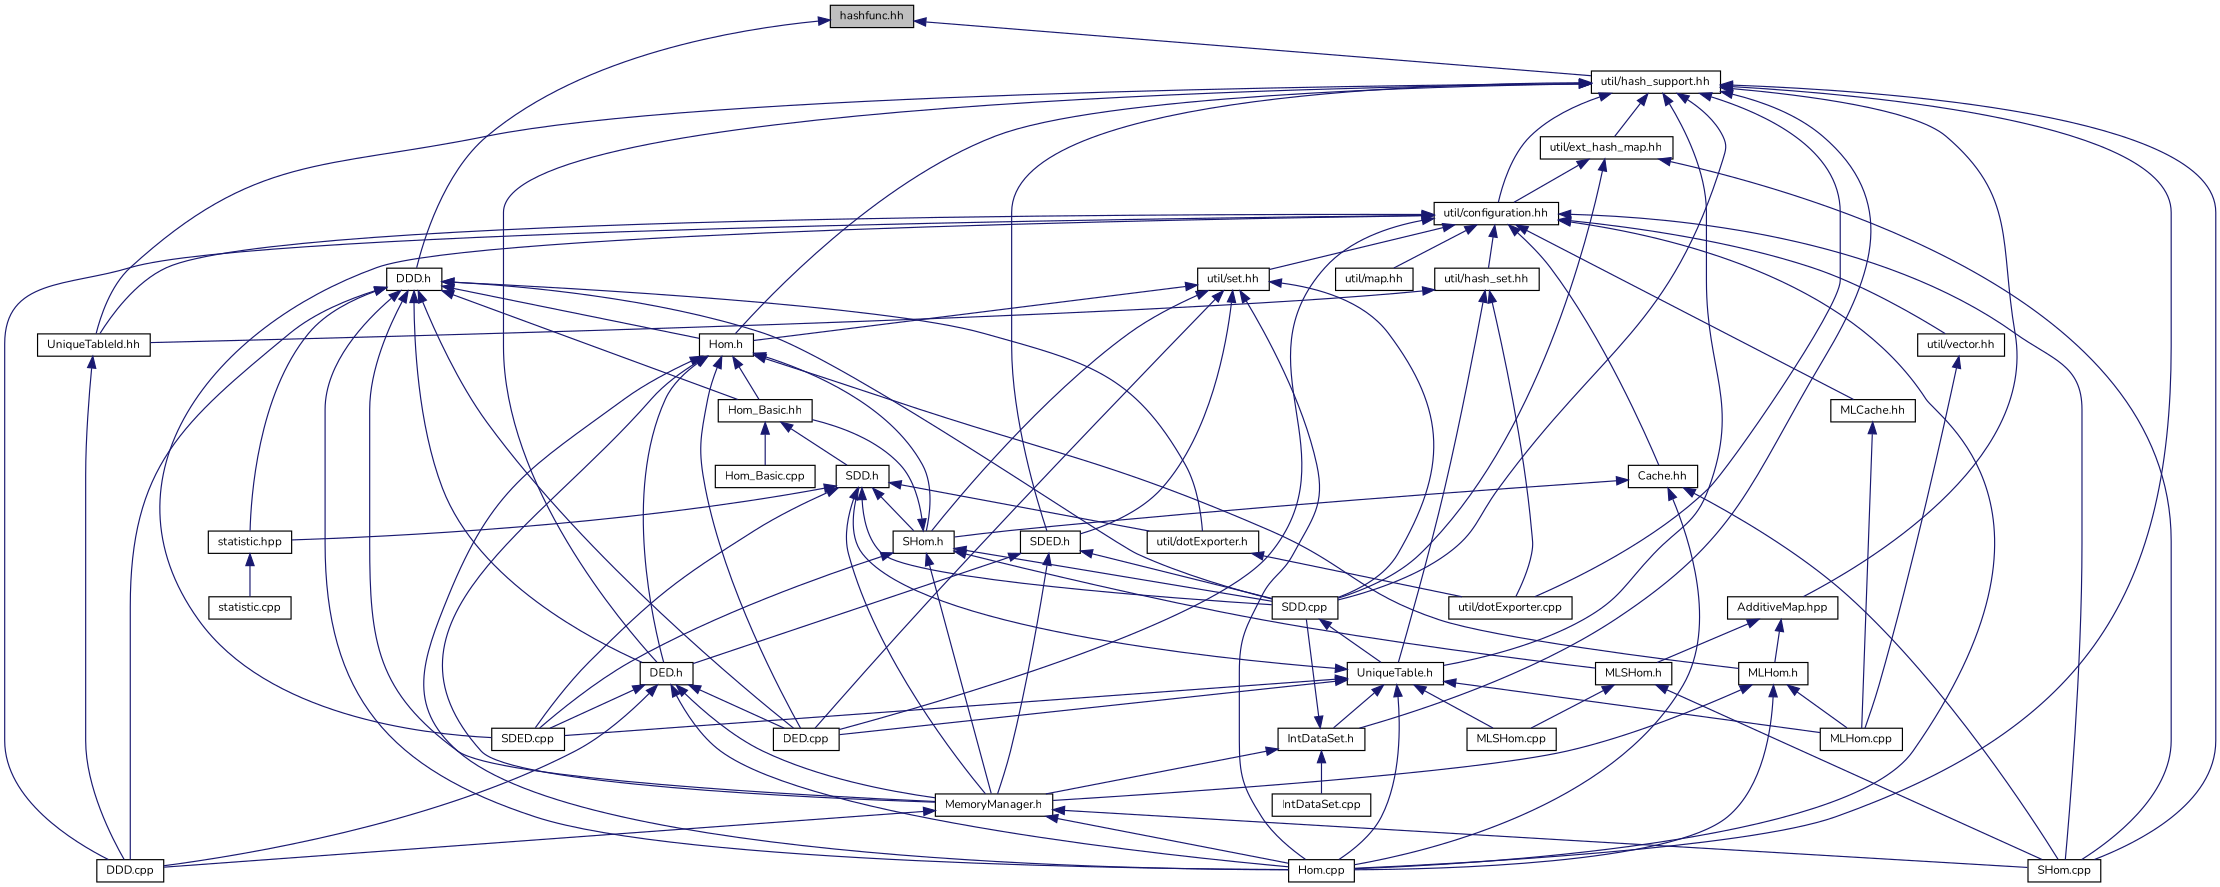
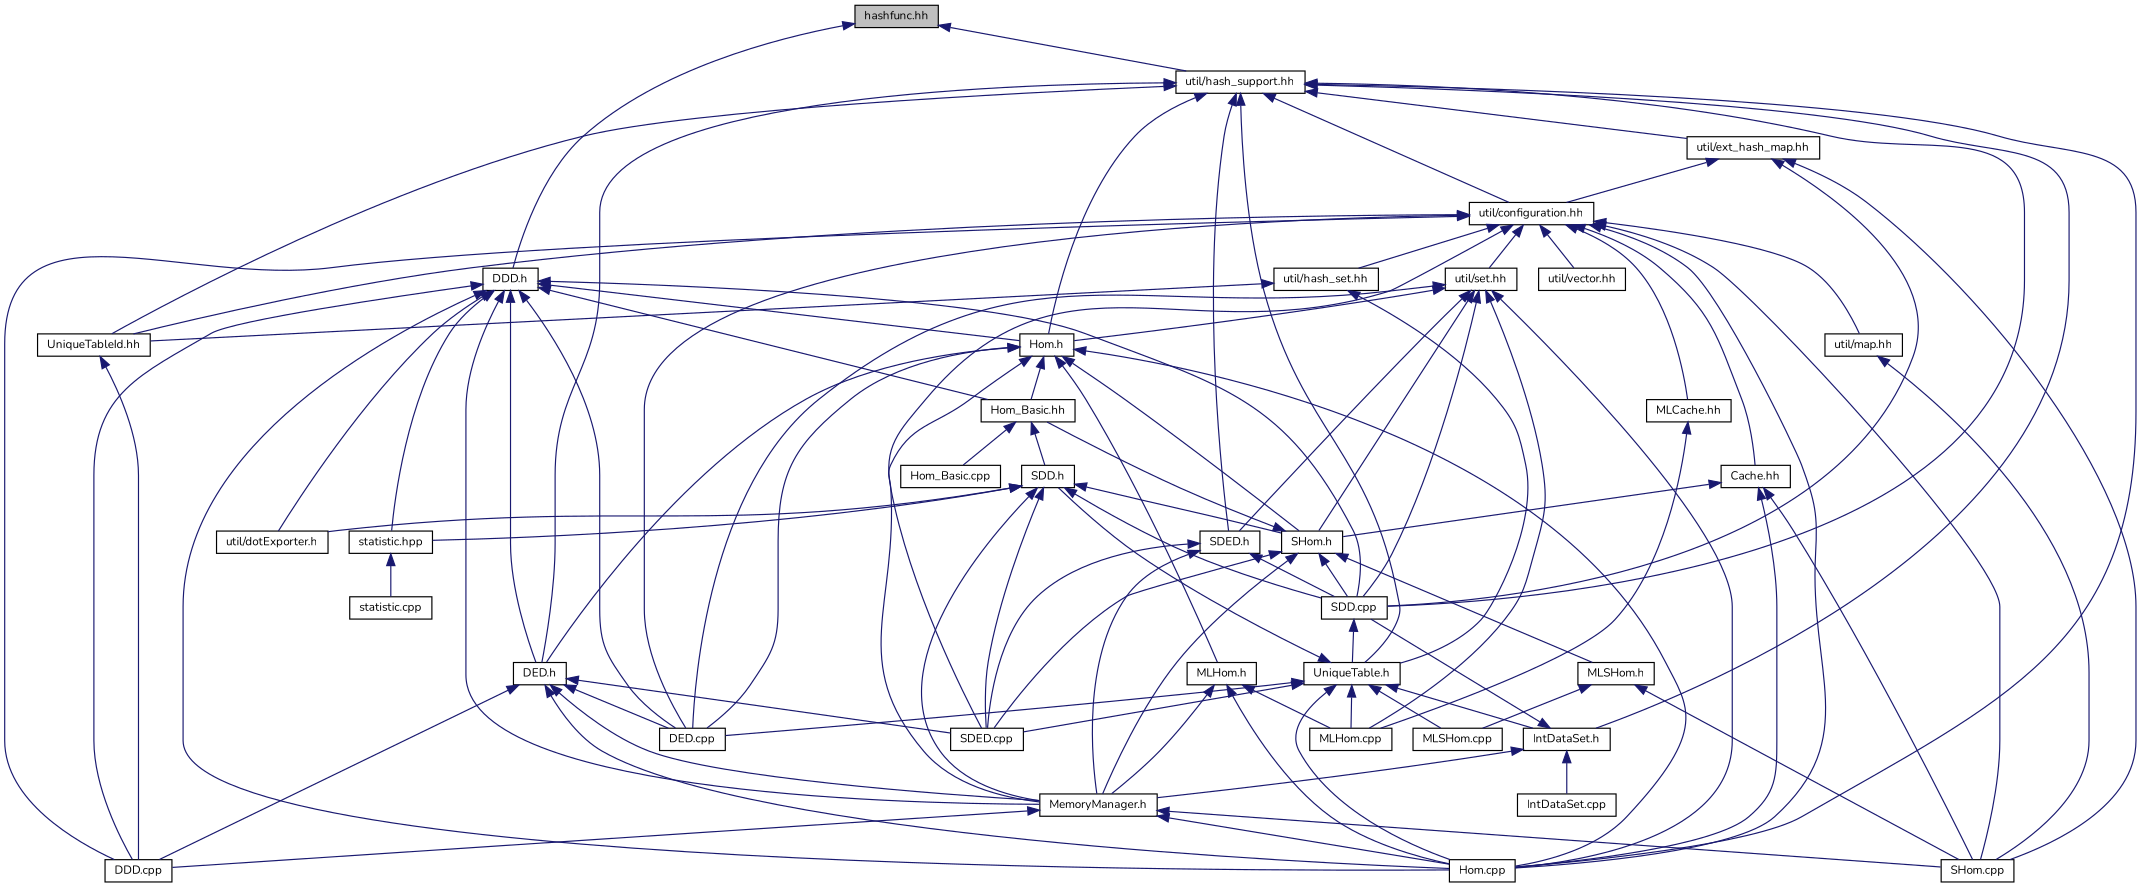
edge "SHom.cpp" -> "util/hash_support.hh": now "SHom.cpp" -> "util/map.hh"
edge "MLHom.cpp" -> "util/vector.hh": now "MLHom.cpp" -> "util/set.hh"
node "util/dotExporter.cpp": removed
node "AdditiveMap.hpp": removed
edge "DED.h" -> "SDED.h": now "SDED.cpp" -> "SDED.h"
